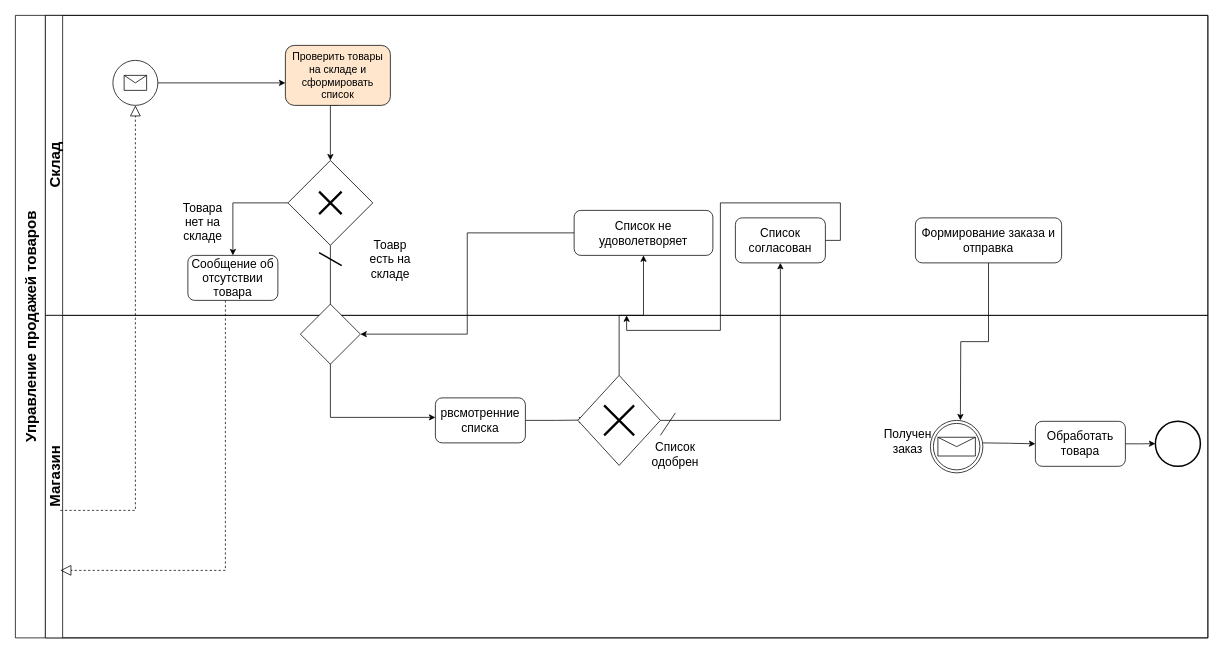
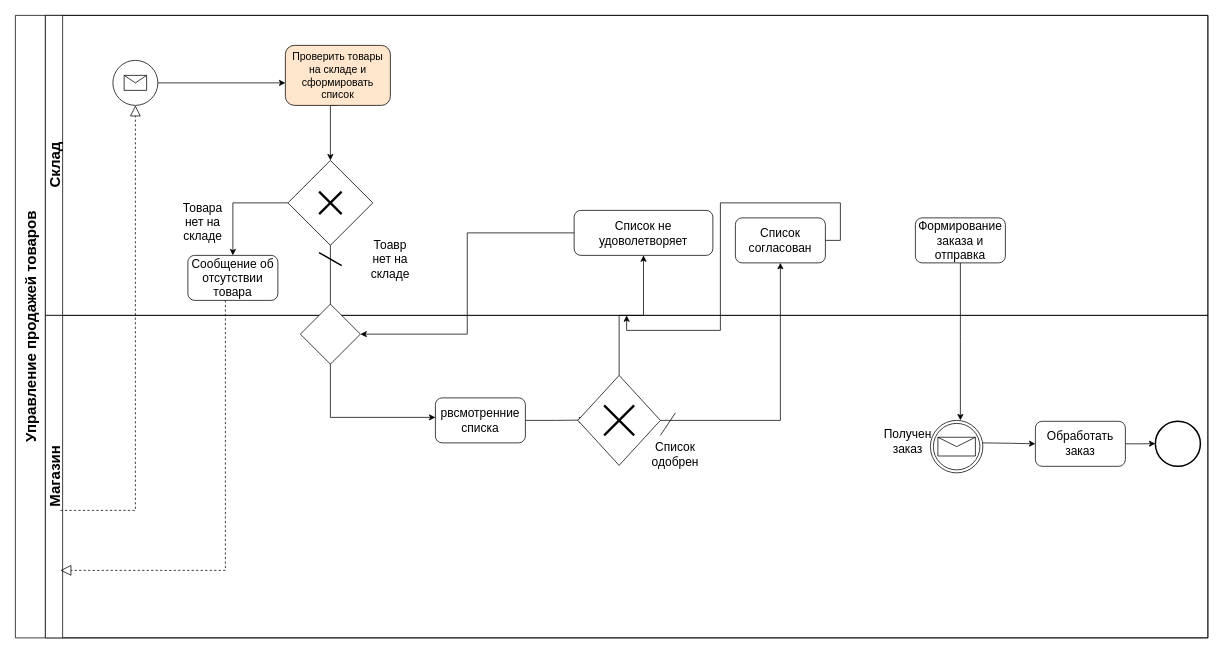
node "Формирование заказа и отправка": size 146x45 -> 90x45
node "Тоавр есть на складе": label "Тоавр есть на складе" -> "Тоавр нет на складе"
node "Обработать товара": label "Обработать товара" -> "Обработать заказ"
